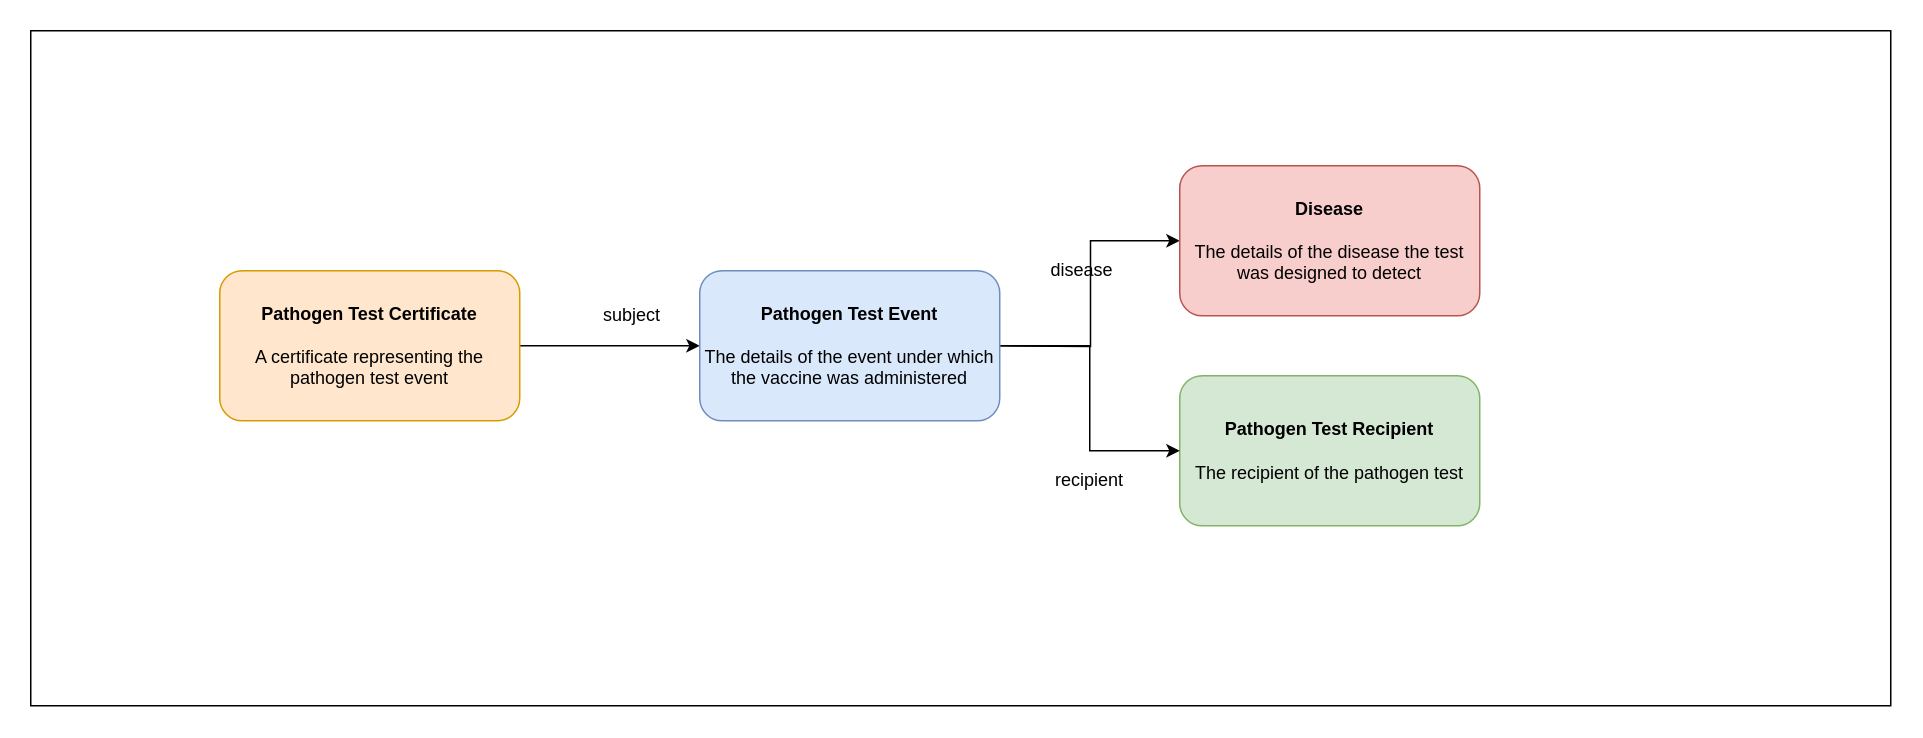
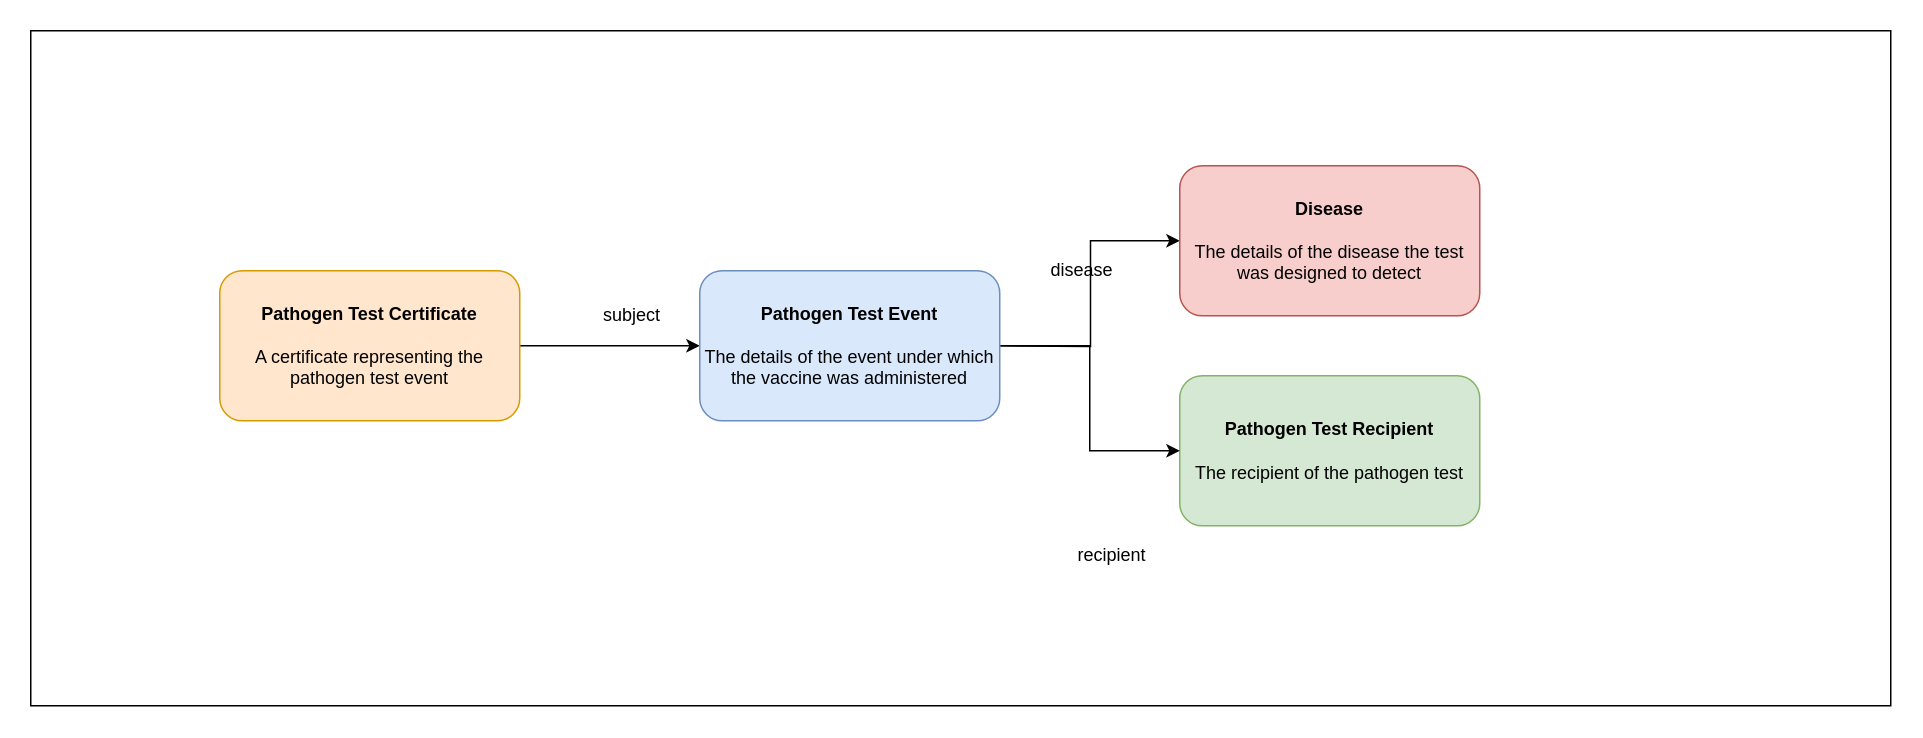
node "recipient": moved (1090, 481) -> (1112, 556)
